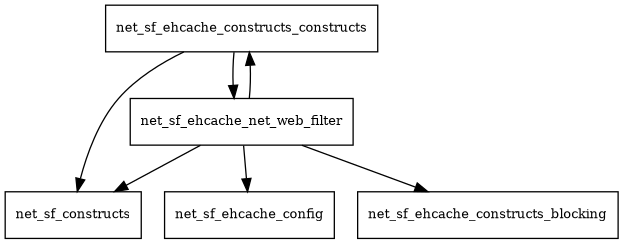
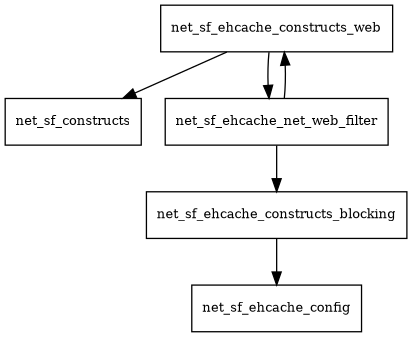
node "net_sf_ehcache_constructs_constructs": label "net_sf_ehcache_constructs_constructs" -> "net_sf_ehcache_constructs_web"
edge "net_sf_ehcache_net_web_filter" -> "net_sf_ehcache_config": now "net_sf_ehcache_constructs_blocking" -> "net_sf_ehcache_config"
edge "net_sf_ehcache_net_web_filter" -> "net_sf_constructs": removed
